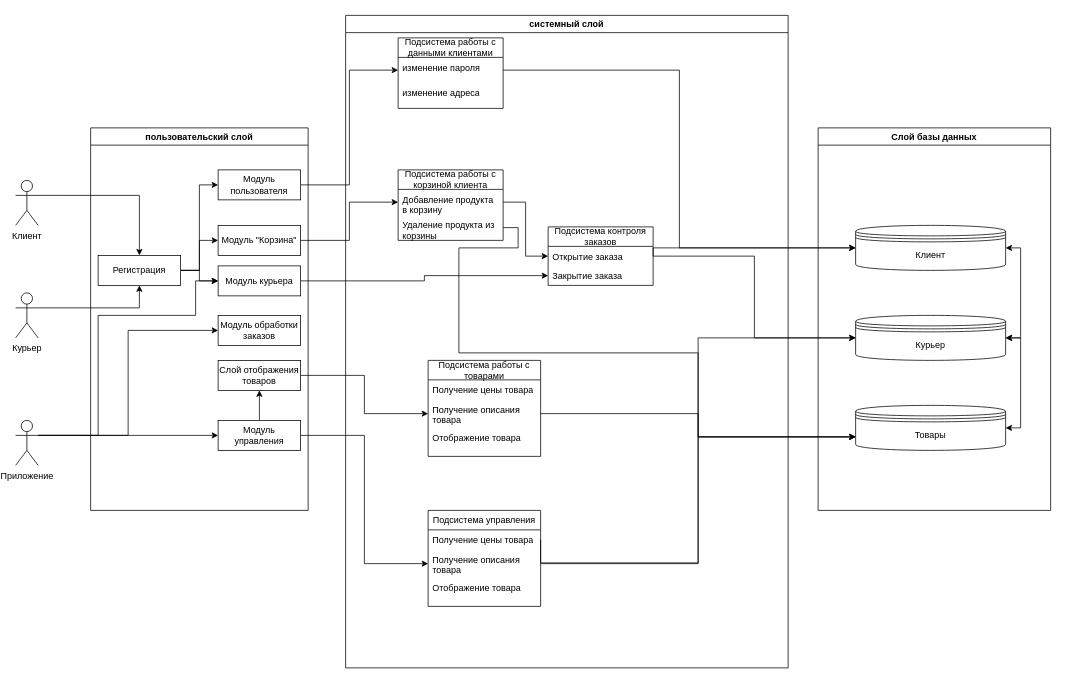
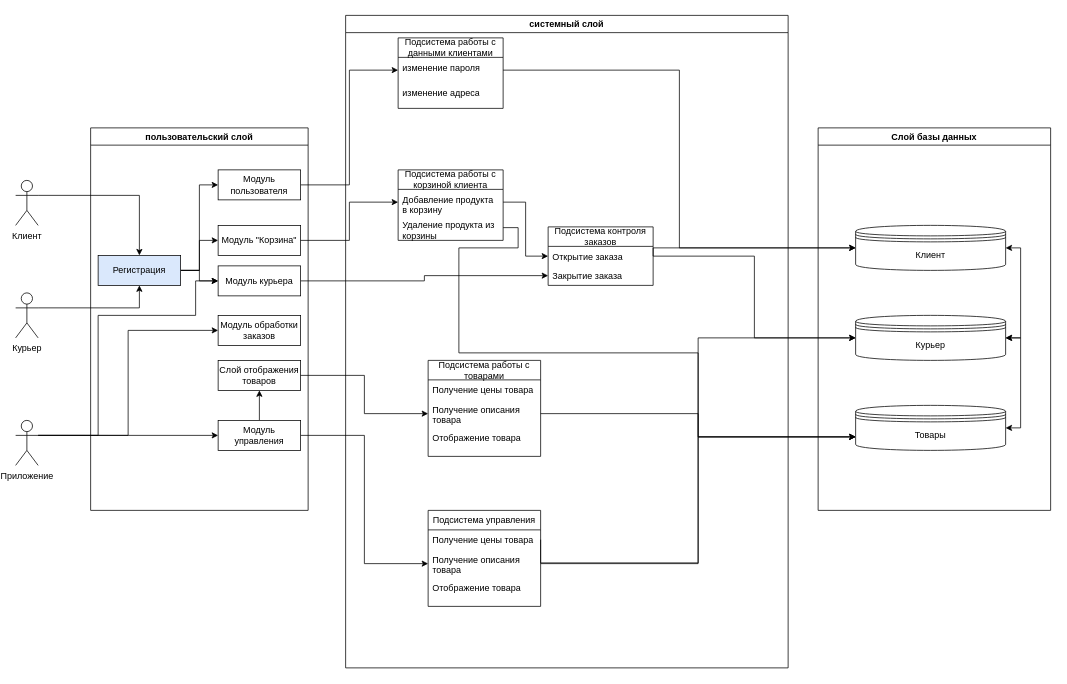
node "Регистрация": fillcolor #ffffff -> #dae8fc
